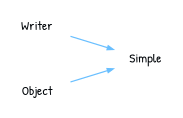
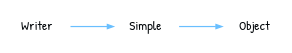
edge "Object" -> "Simple": reversed
